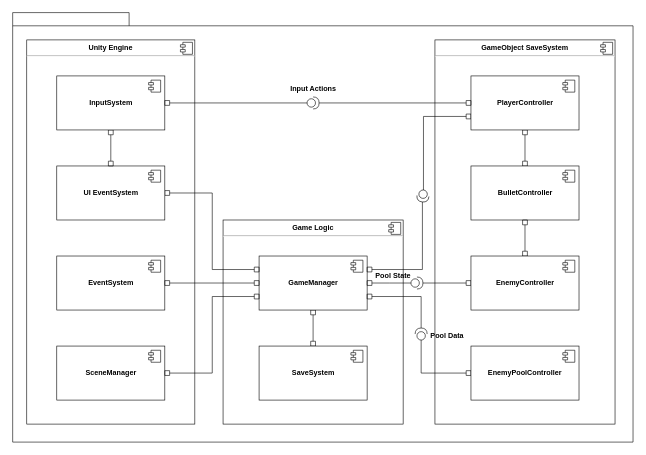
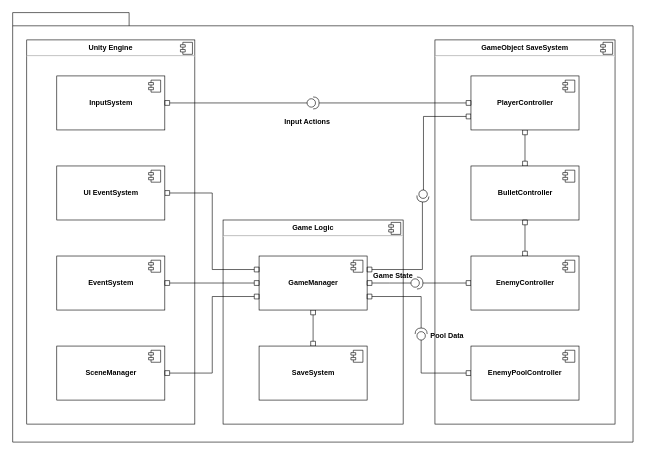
node "Input Actions": moved (313, 89) -> (307, 122)
edge "InputSystem" -- "UI EventSystem": removed
node "Pool State": label "Pool State" -> "Game State"
